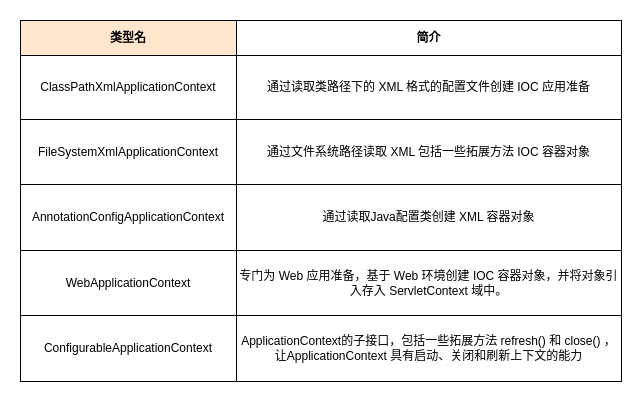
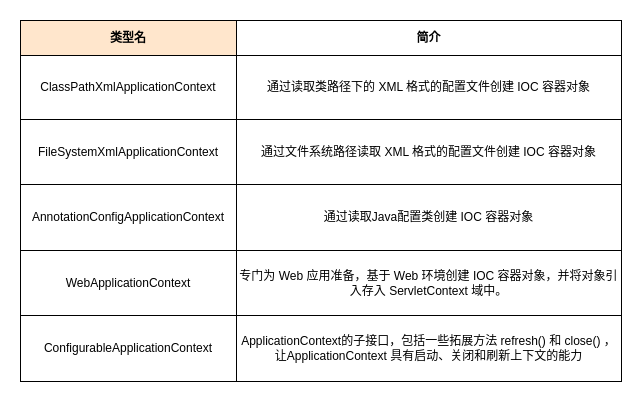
node "通过读取类路径下的 XML 格式的配置文件创建 IOC 应用准备": label "通过读取类路径下的 XML 格式的配置文件创建 IOC 应用准备" -> "通过读取类路径下的 XML 格式的配置文件创建 IOC 容器对象"
node "通过文件系统路径读取 XML 包括一些拓展方法 IOC 容器对象": label "通过文件系统路径读取 XML 包括一些拓展方法 IOC 容器对象" -> "通过文件系统路径读取 XML 格式的配置文件创建 IOC 容器对象"
node "通过读取Java配置类创建 XML 容器对象": label "通过读取Java配置类创建 XML 容器对象" -> "通过读取Java配置类创建 IOC 容器对象"
